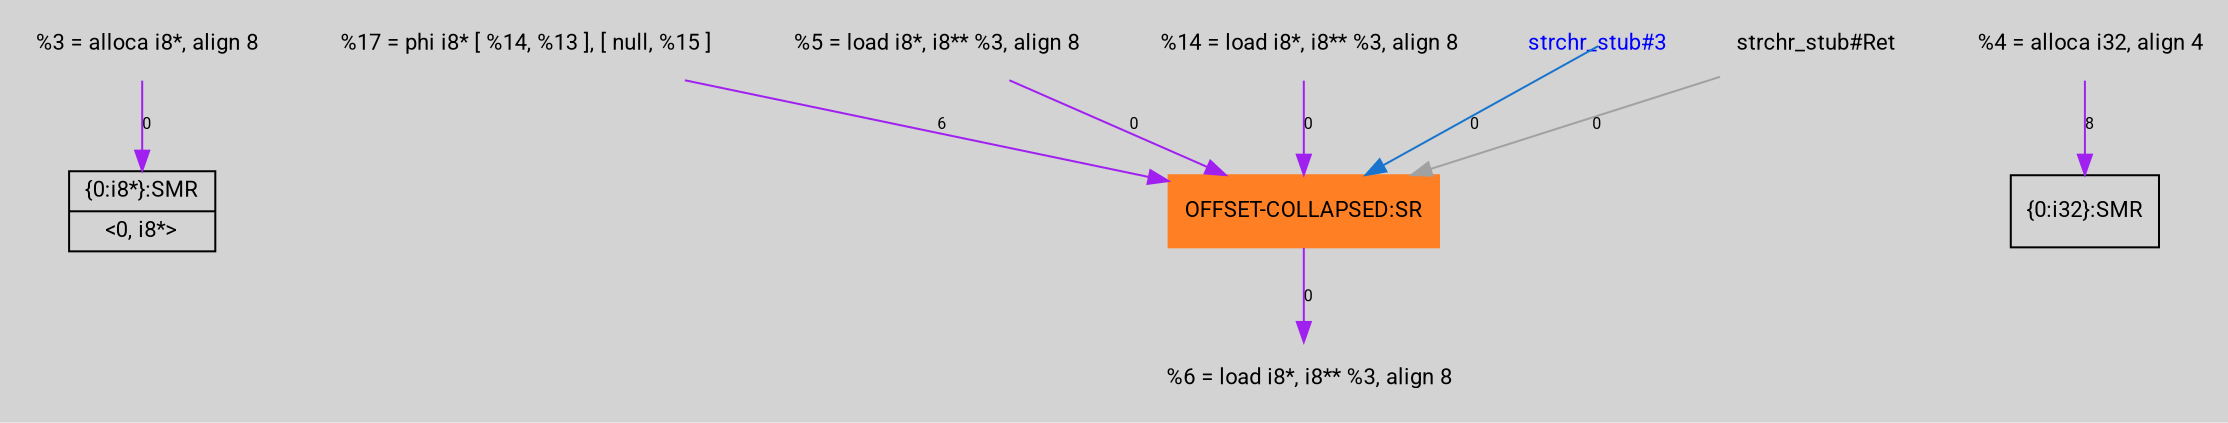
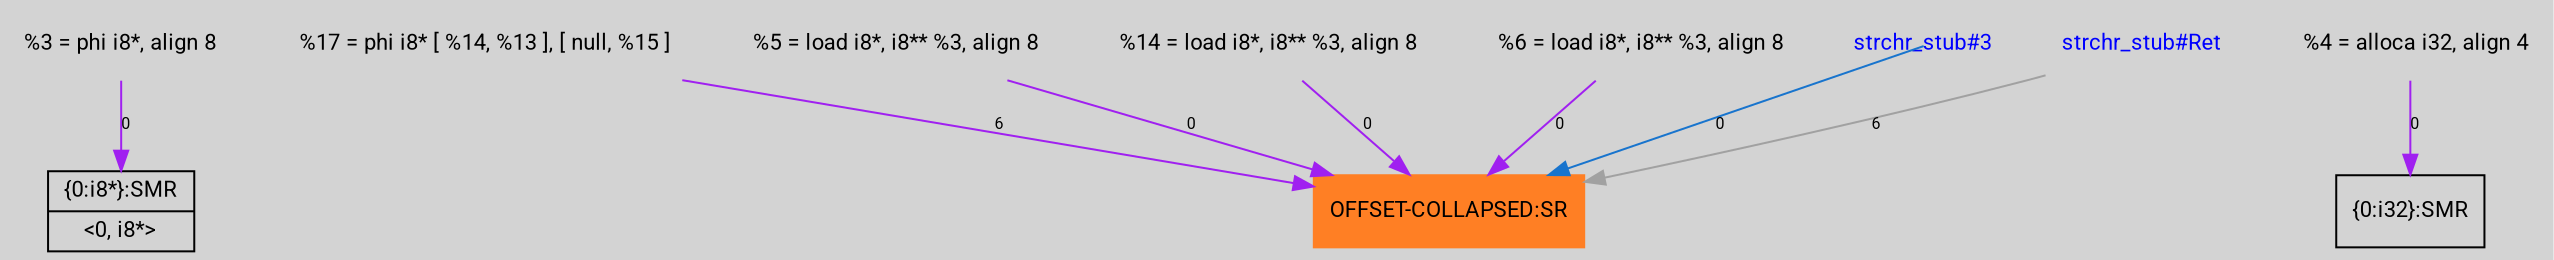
node "%3 = alloca i8*, align 8": label "%3 = alloca i8*, align 8" -> "%3 = phi i8*, align 8"
node "strchr_stub#Ret": fontcolor black -> blue
edge "strchr_stub#Ret" -> "OFFSET-COLLAPSED:SR": label "0" -> "6"
edge "%4 = alloca i32, align 4" -> "{0:i32}:SMR": label "8" -> "0"
edge "OFFSET-COLLAPSED:SR" -> "%6 = load i8*, i8** %3, align 8": reversed
